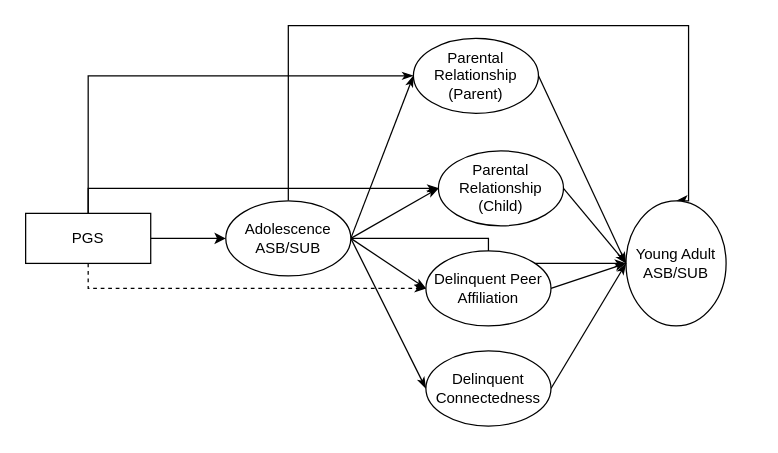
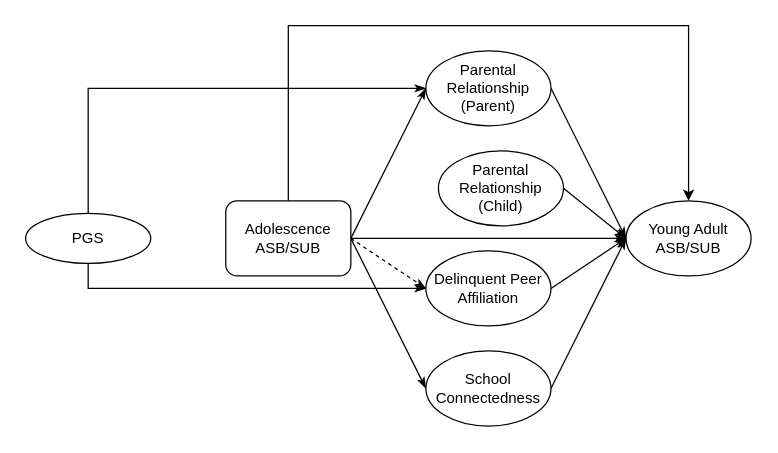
node "Parental Relationship (Parent)": moved (476, 76) -> (488, 88)
edge "PGS" -> "Parental Relationship (Child)": removed
edge "Adolescence ASB/SUB" -> "Parental Relationship (Child)": removed
node "PGS": shape rectangle -> ellipse
edge "PGS" -> "Adolescence ASB/SUB": removed
node "Adolescence ASB/SUB": shape ellipse -> rounded rectangle
edge "Adolescence ASB/SUB" -> "Delinquent Peer Affiliation": style solid -> dashed
node "Young Adult ASB/SUB": size 100x125 -> 125x75
edge "PGS" -> "Delinquent Peer Affiliation": style dashed -> solid
node "Delinquent Connectedness": label "Delinquent Connectedness" -> "School Connectedness"
